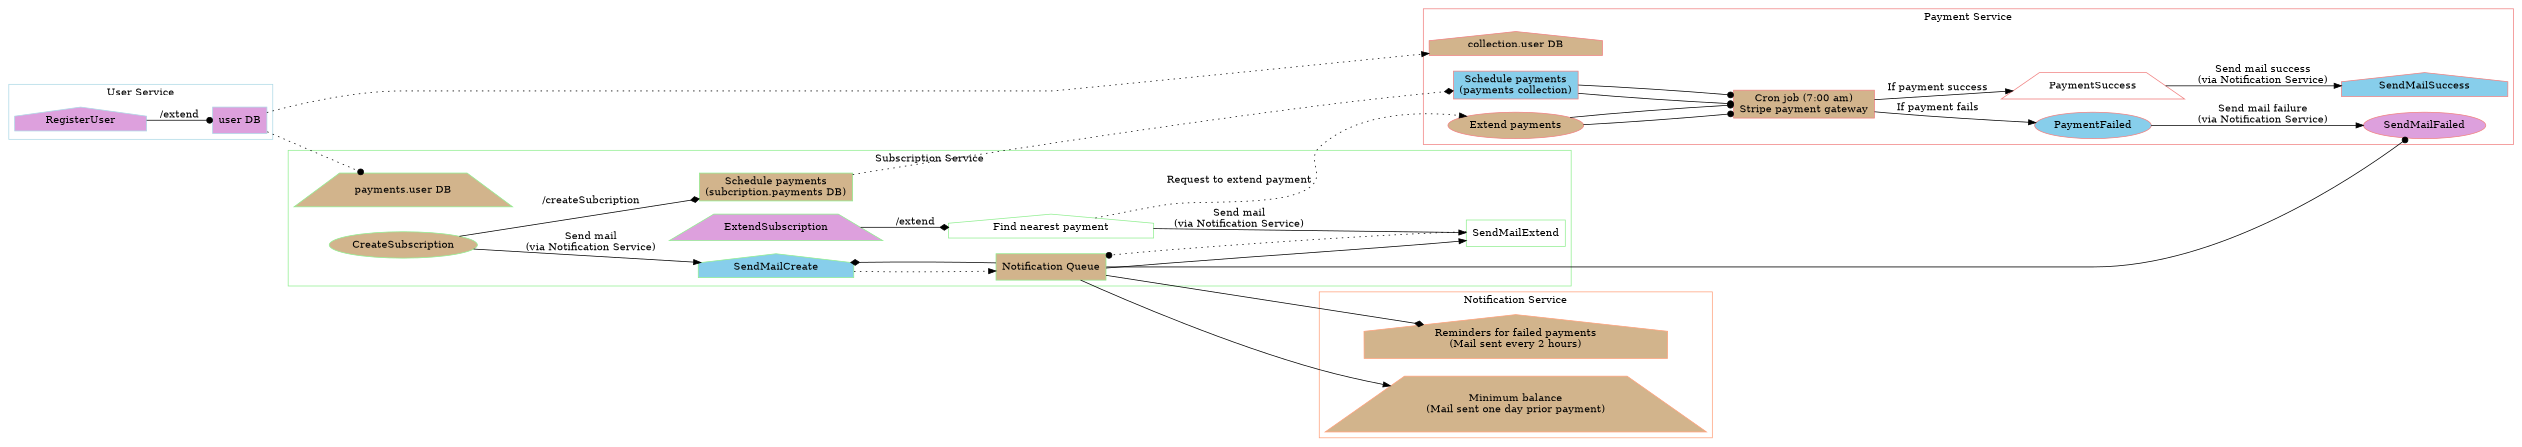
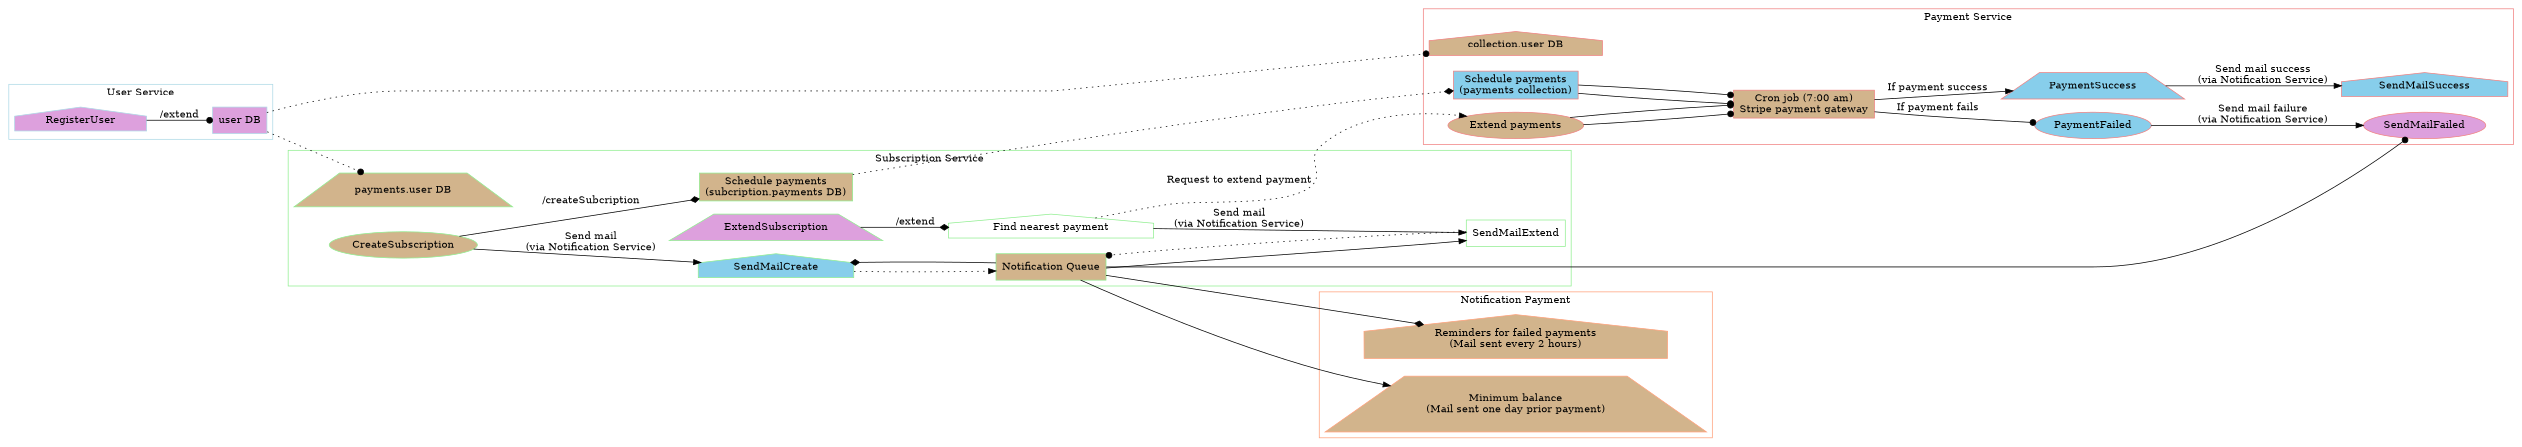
node "PaymentSuccess": fillcolor white -> skyblue
edge "user DB" -> "collection.user DB": arrowhead normal -> dot
edge "Cron job (7:00 am) Stripe payment gateway" -> "PaymentFailed": arrowhead normal -> dot
cluster "Notification Service": label "Notification Service" -> "Notification Payment"
